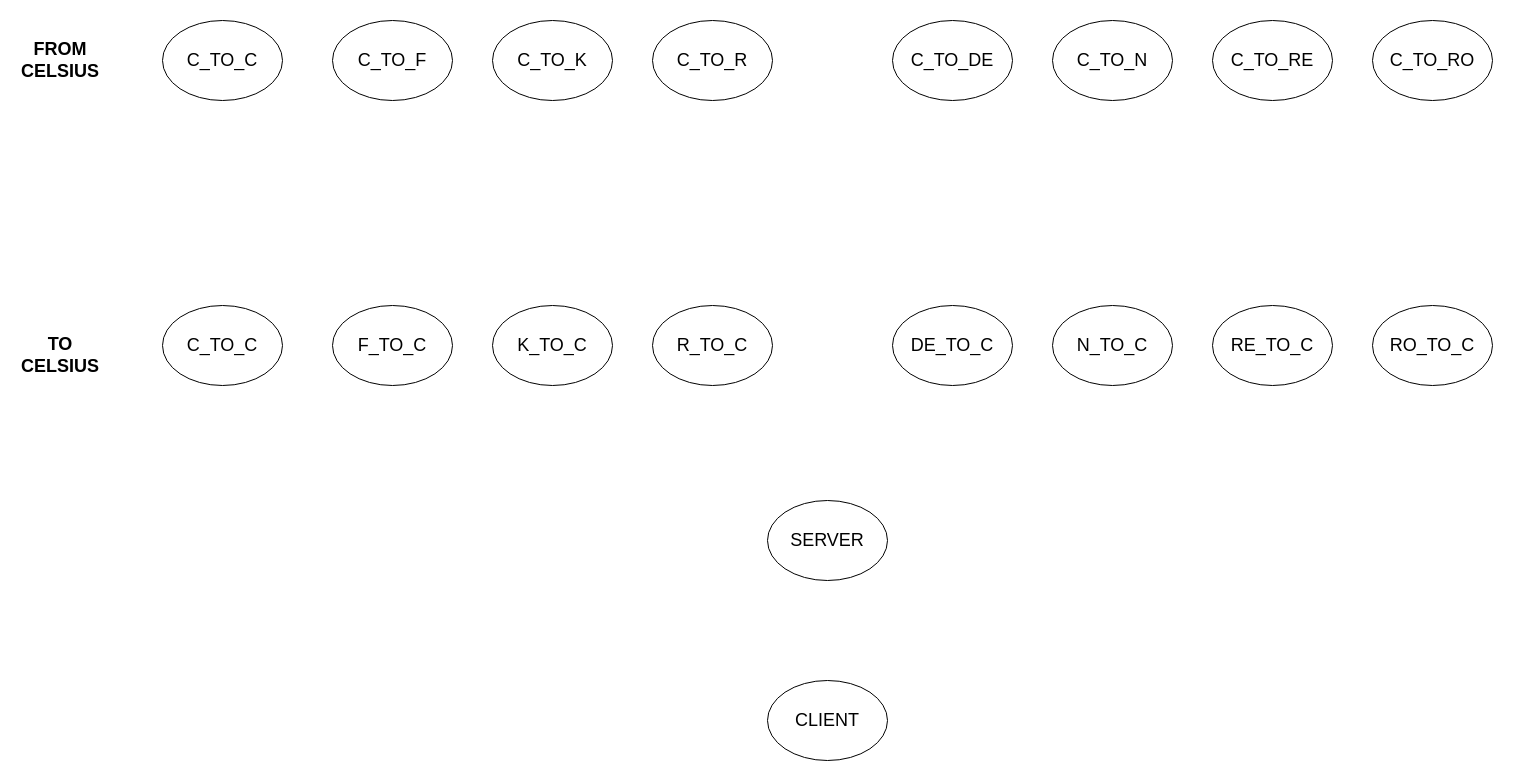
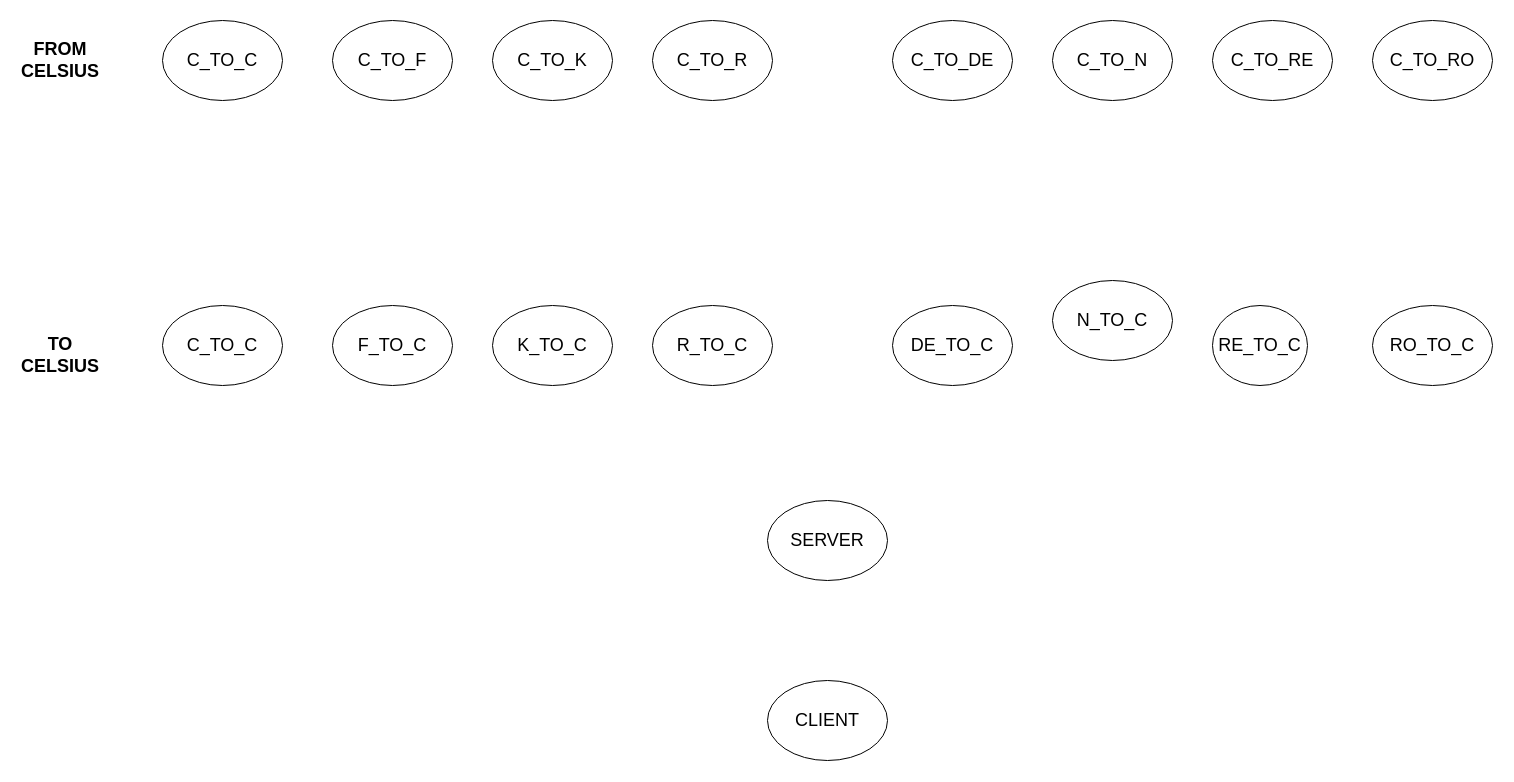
node "N_TO_C": moved (1113, 346) -> (1113, 321)
node "RE_TO_C": size 120x80 -> 95x80
